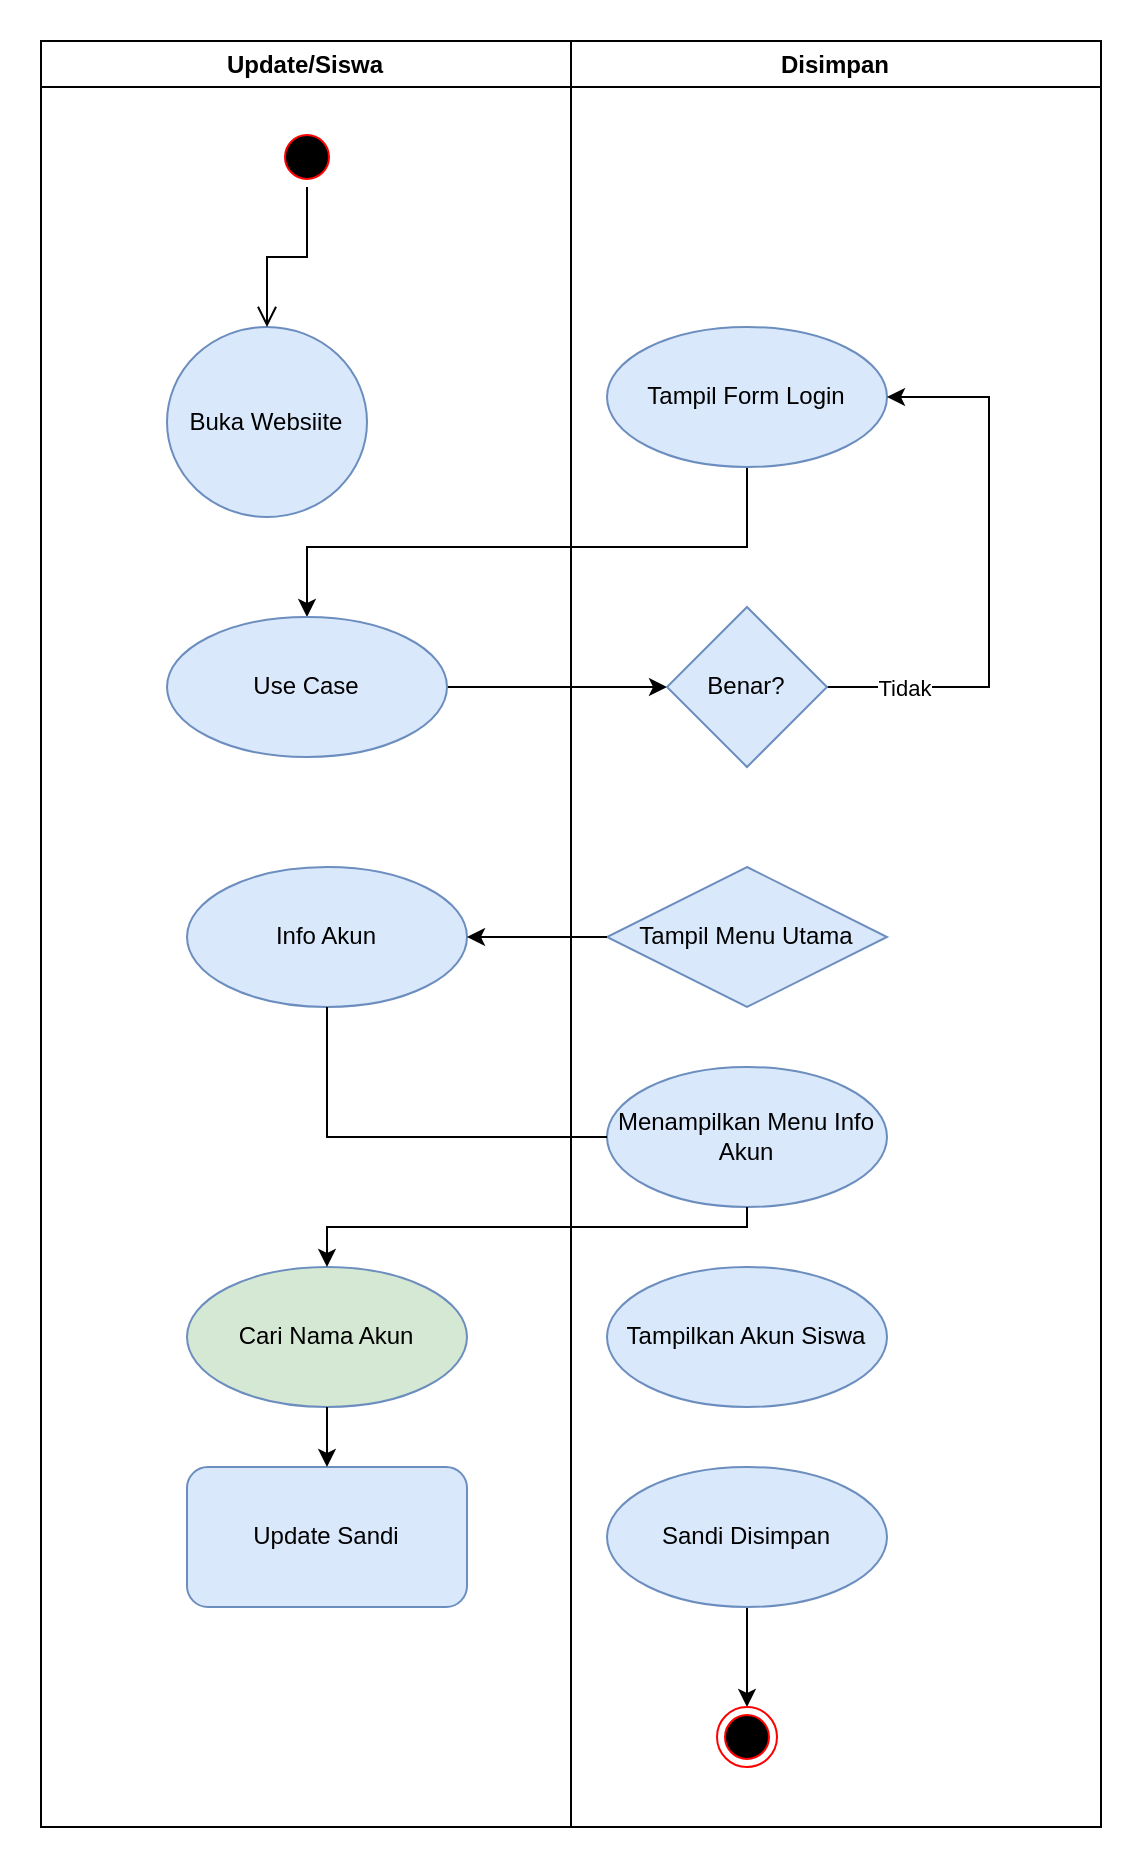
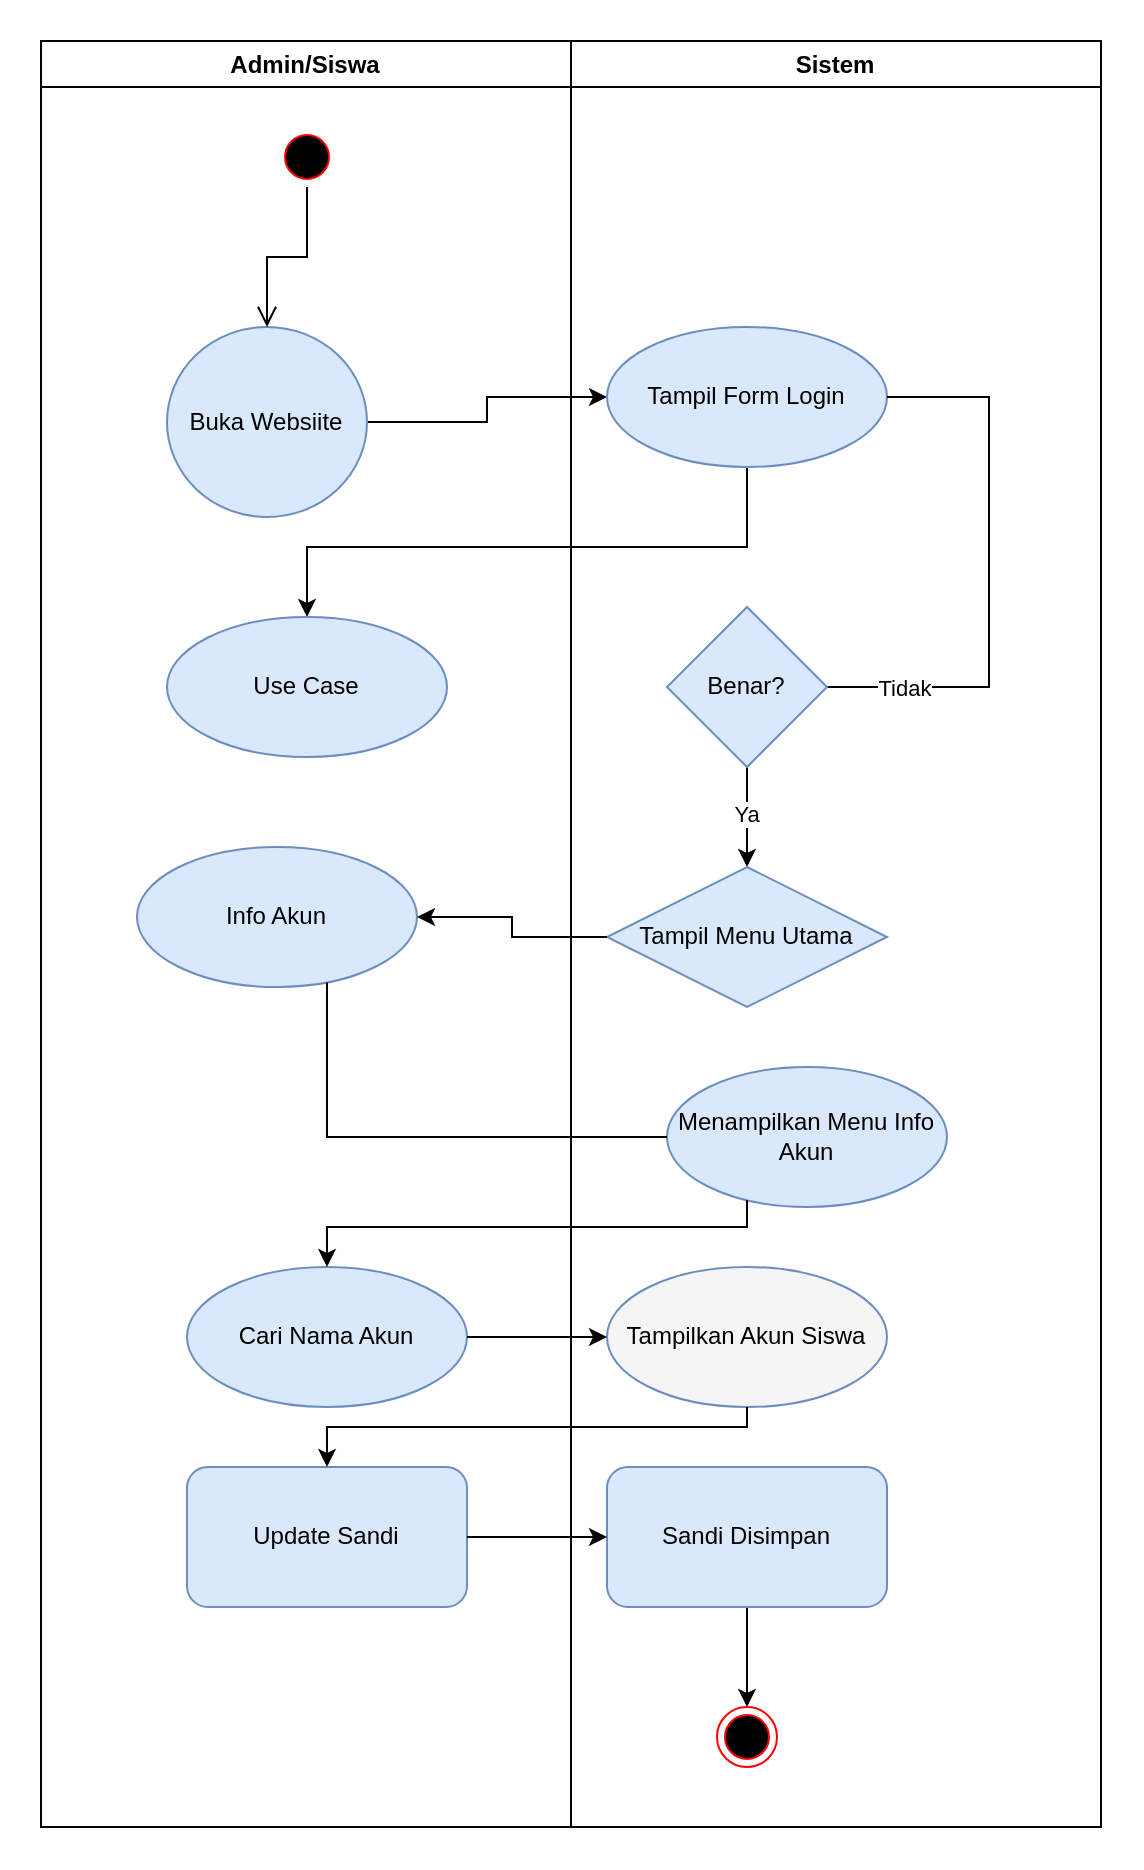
node "Update/Siswa": label "Update/Siswa" -> "Admin/Siswa"
node "Disimpan": label "Disimpan" -> "Sistem"
edge "Benar?" -> "Tampil Form Login": arrowhead classic -> none
edge "Buka Websiite" -> "Tampil Form Login": added
edge "Use Case" -> "Benar?": removed
edge "Benar?" -> "Tampil Menu Utama": added, label "Ya"
node "Info Akun": moved (327, 937) -> (277, 917)
node "Menampilkan Menu Info Akun": moved (747, 1137) -> (807, 1137)
node "Cari Nama Akun": fillcolor #d5e8d4 -> #dae8fc
node "Tampilkan Akun Siswa": fillcolor #dae8fc -> #f5f5f5
edge "Cari Nama Akun" -> "Update Sandi": now "Cari Nama Akun" -> "Tampilkan Akun Siswa"
edge "Tampilkan Akun Siswa" -> "Update Sandi": added
edge "Update Sandi" -> "Sandi Disimpan": added
node "Sandi Disimpan": shape ellipse -> rounded rectangle
